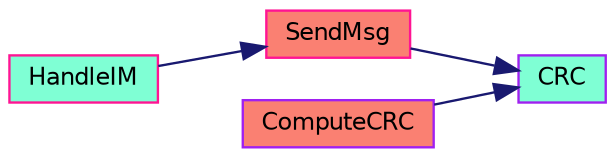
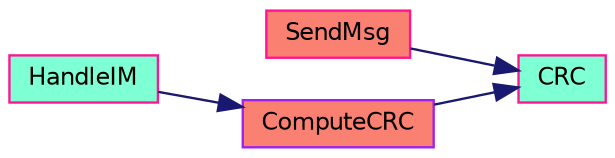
edge "HandleIM" -> "SendMsg": now "HandleIM" -> "ComputeCRC"
node "CRC": color purple -> deeppink
